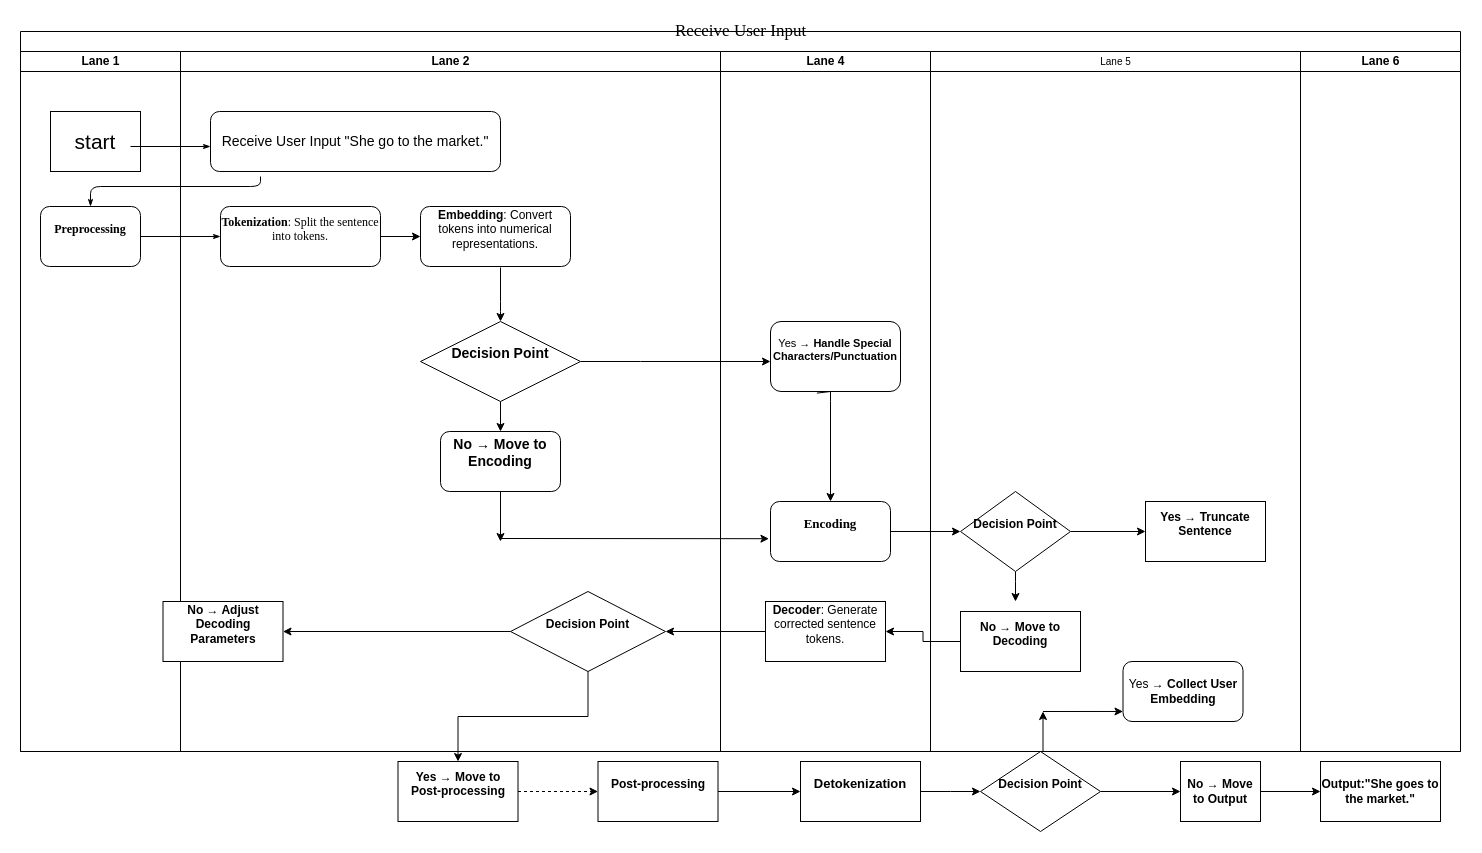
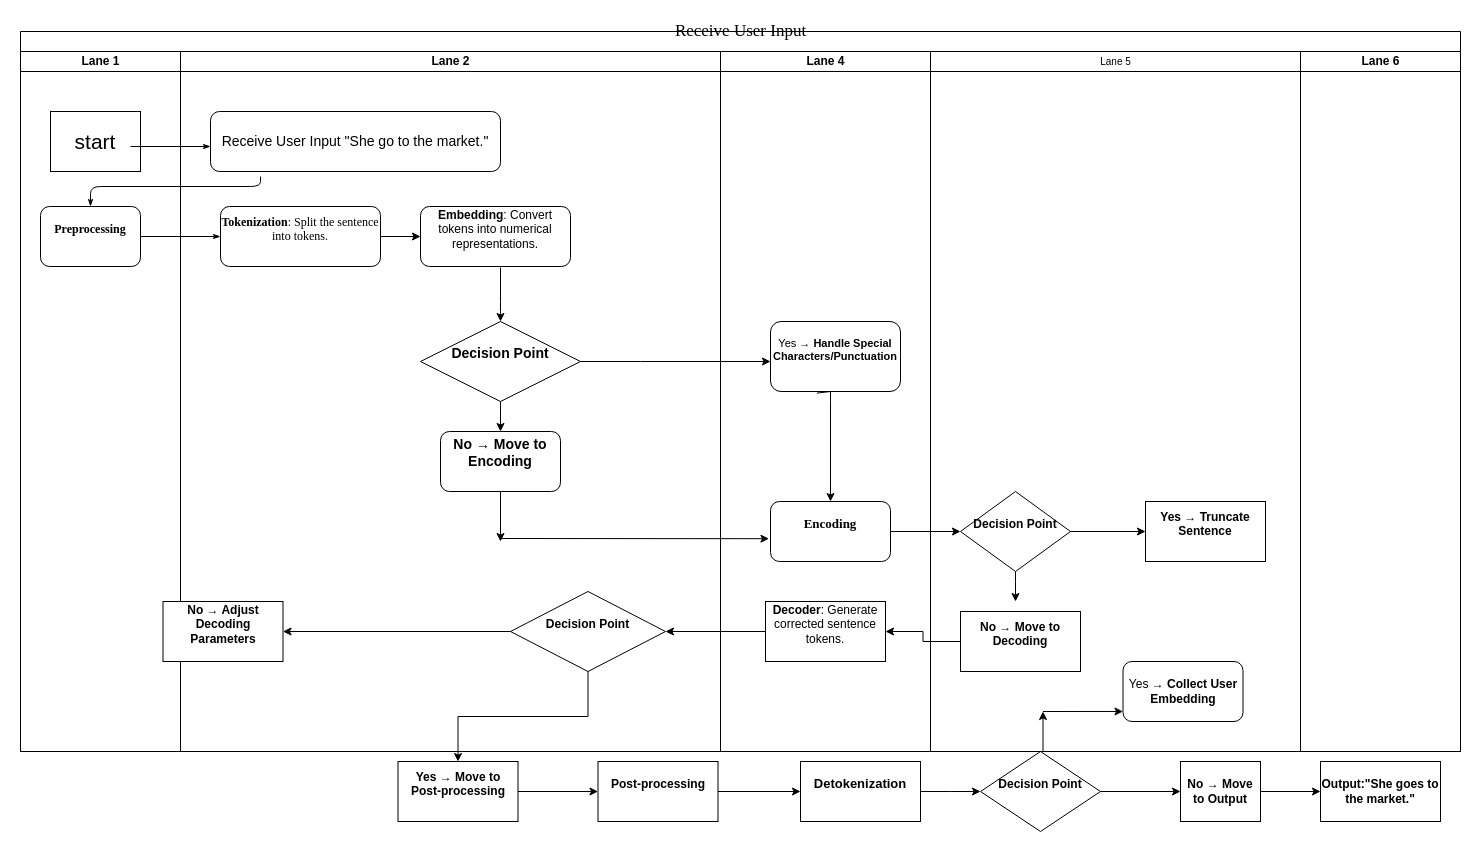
edge "Yes → Move to Post-processing" -> "Post-processing": style dashed -> solid
